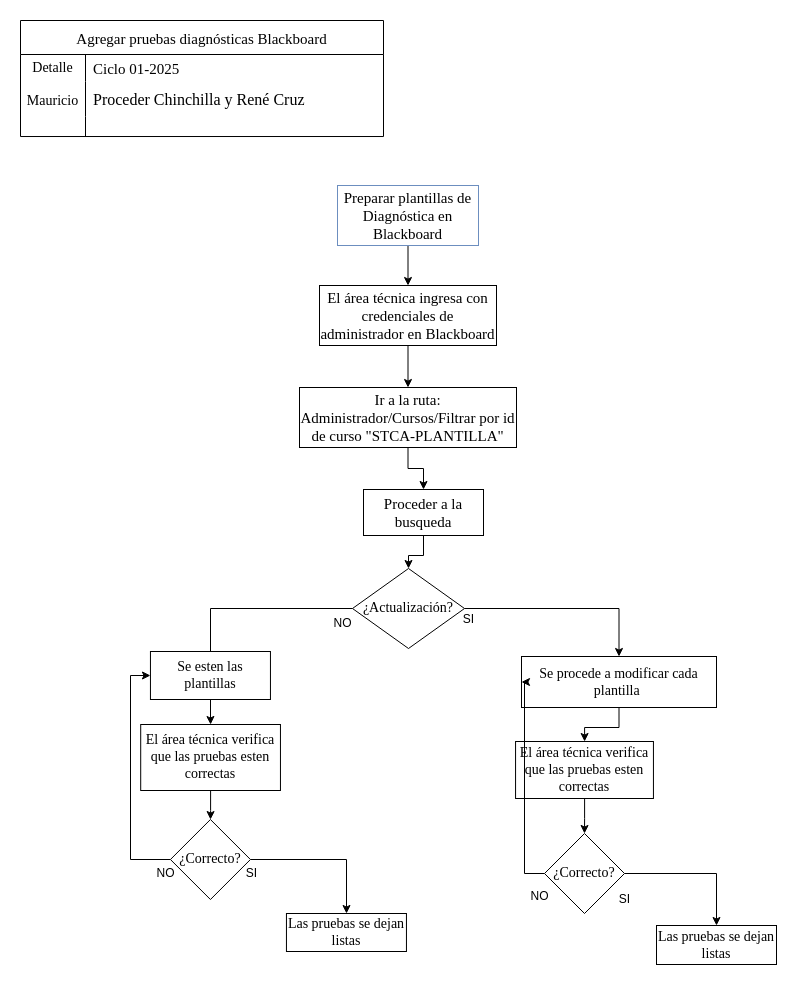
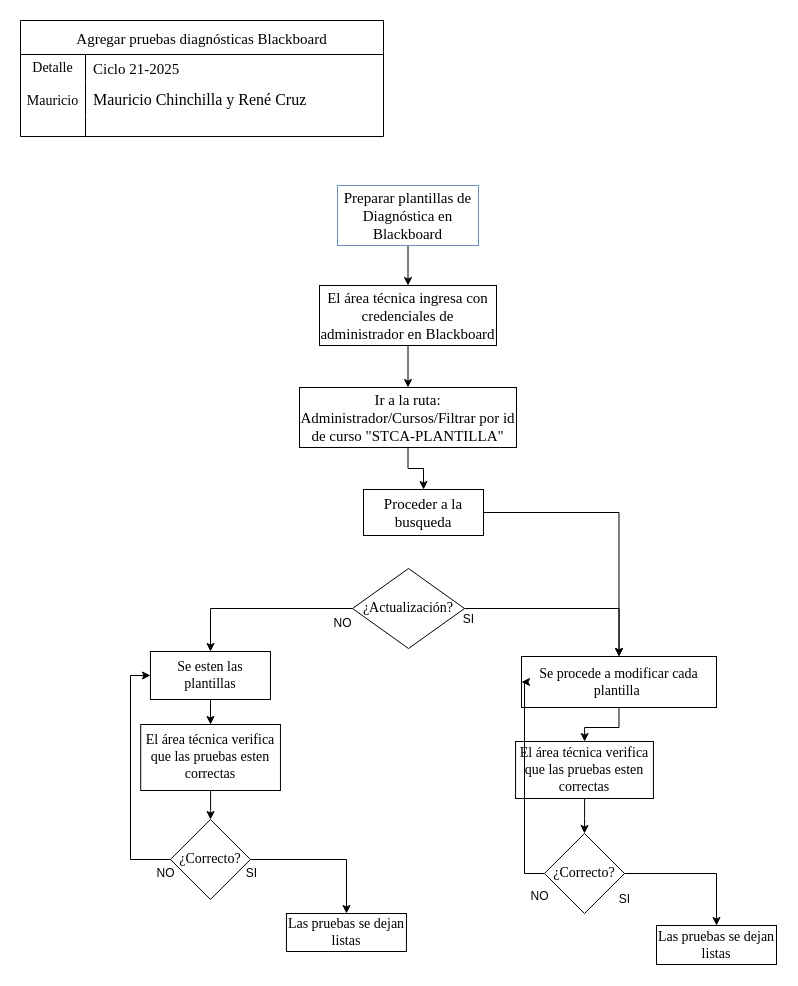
node "Ciclo 01-2025": label "Ciclo 01-2025" -> "Ciclo 21-2025"
node "Proceder Chinchilla y René Cruz": label "Proceder Chinchilla y René Cruz" -> "Mauricio Chinchilla y René Cruz"
edge "Proceder a la busqueda" -> "¿Actualización?": now "Proceder a la busqueda" -> "Se procede a modificar cada plantilla"
edge "¿Actualización?" -- "Se esten las plantillas": arrowhead none -> classic
